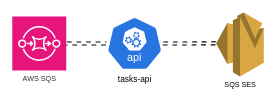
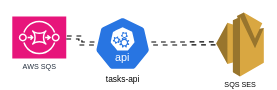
node "AWS SQS": size 54x54 -> 54x42
node "tasks-api": moved (135, 44) -> (123, 44)
